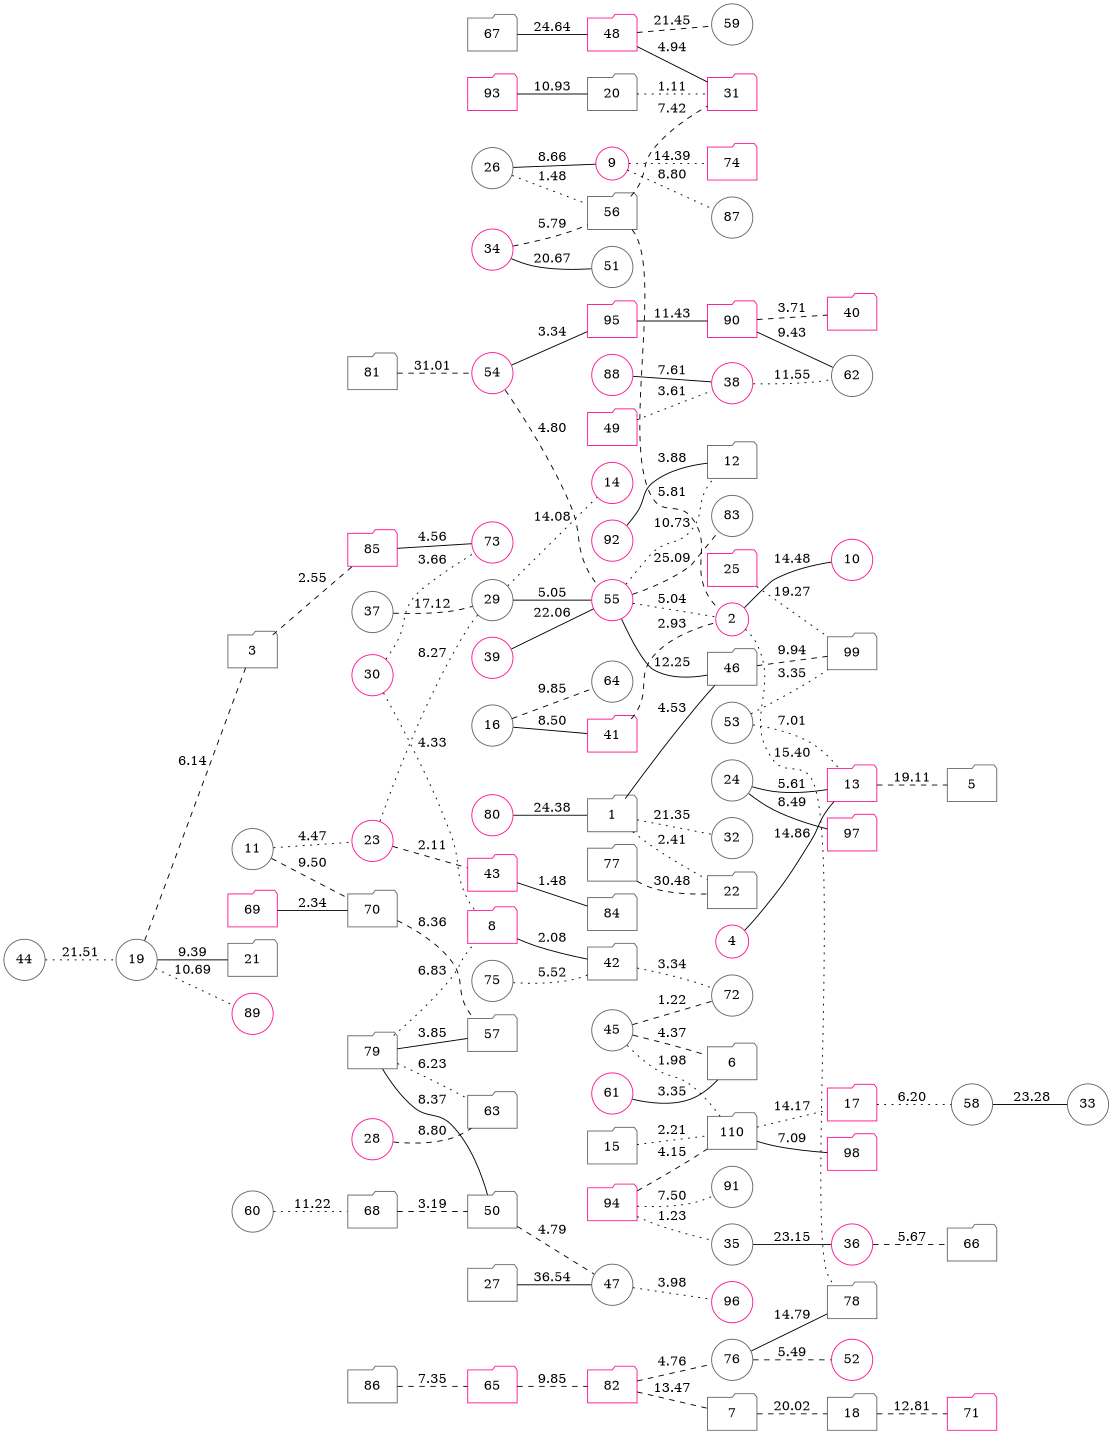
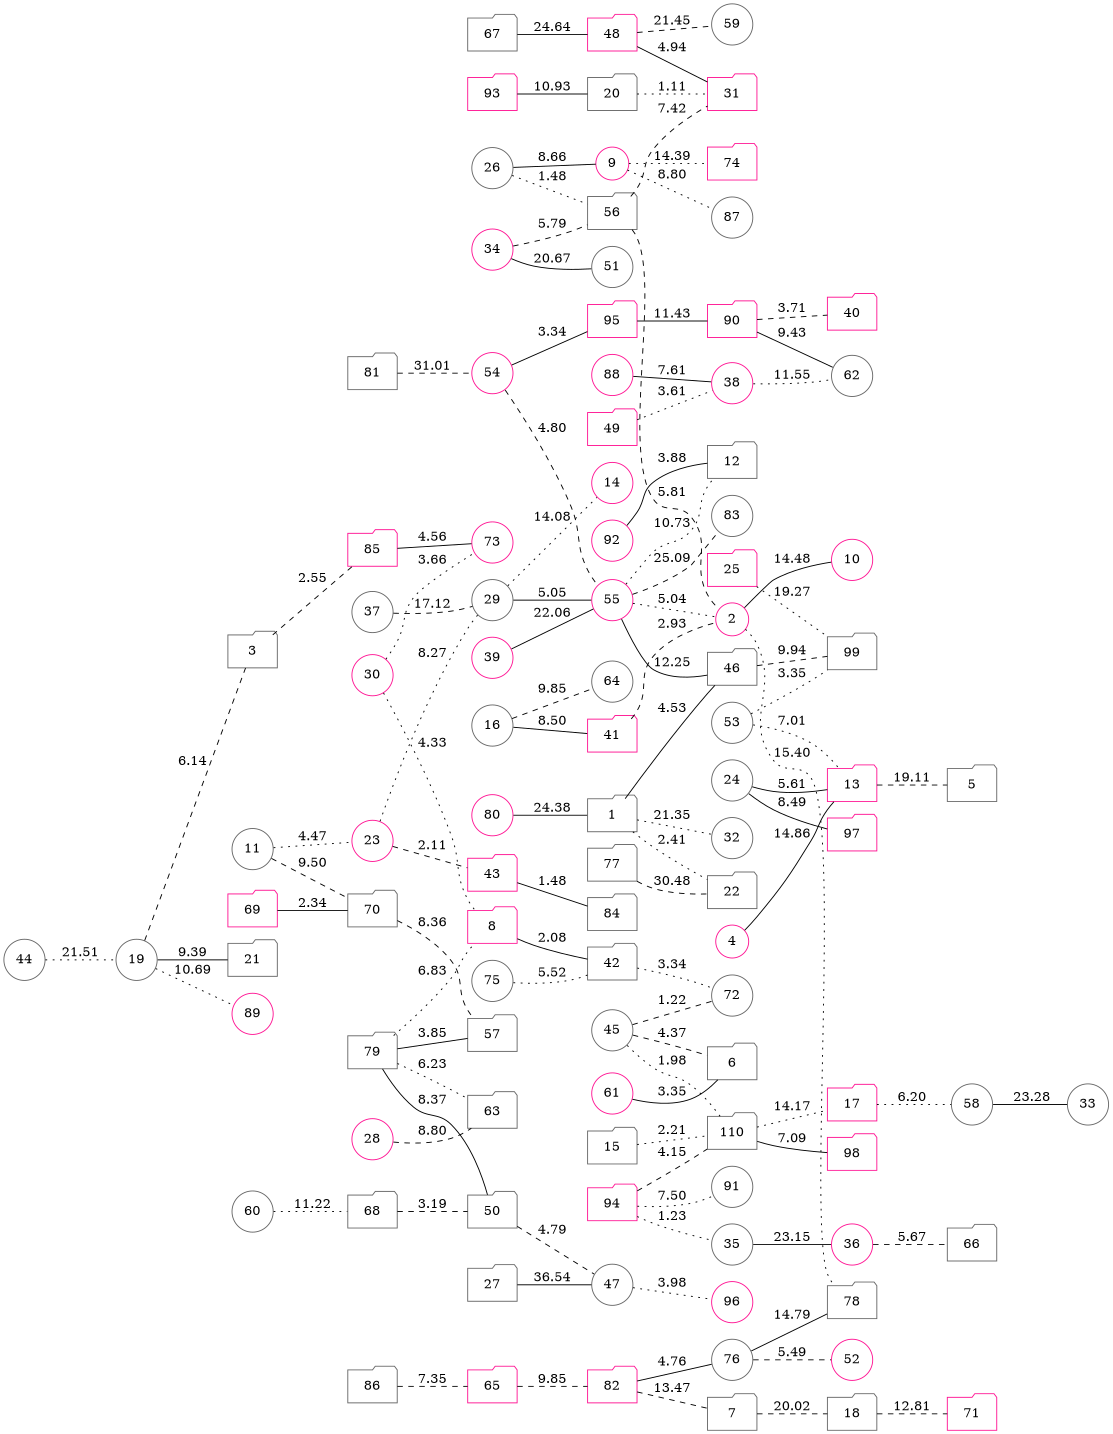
edge "76" -- "82": style dashed -> solid
